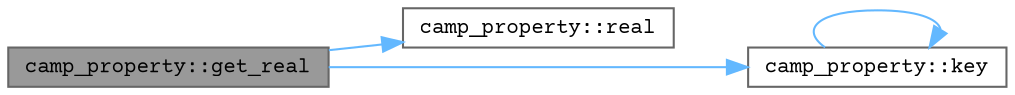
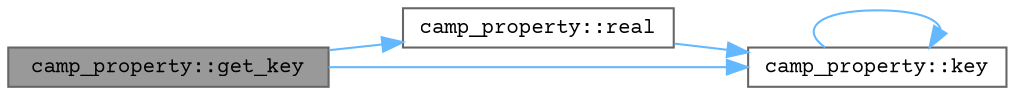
edge "camp_property::real" -> "camp_property::key": added
node "camp_property::get_real": label "camp_property::get_real" -> "camp_property::get_key"
